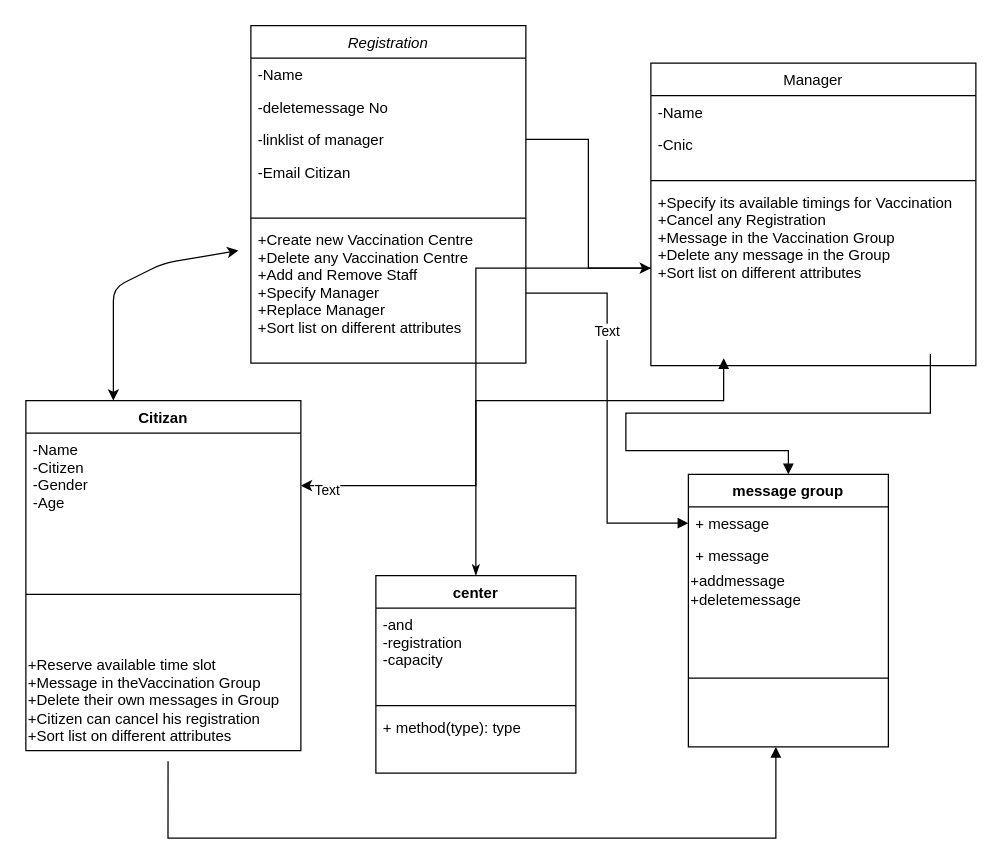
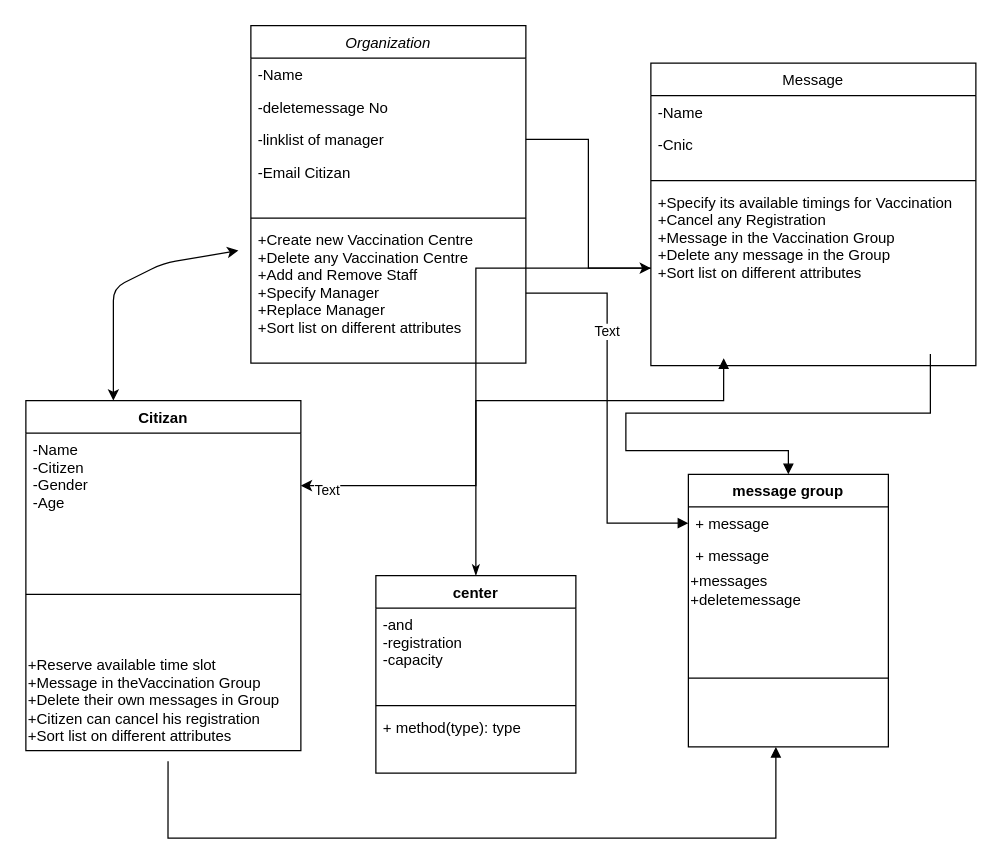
node "Registration": label "Registration" -> "Organization"
node "Manager": label "Manager" -> "Message"
node "+addmessage +deletemessage": label "+addmessage +deletemessage" -> "+messages +deletemessage"
